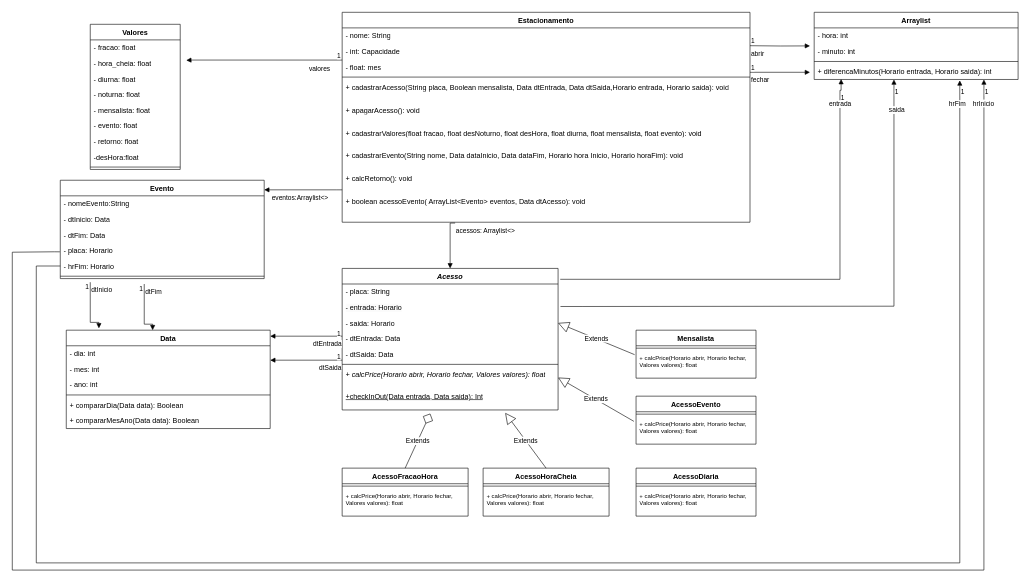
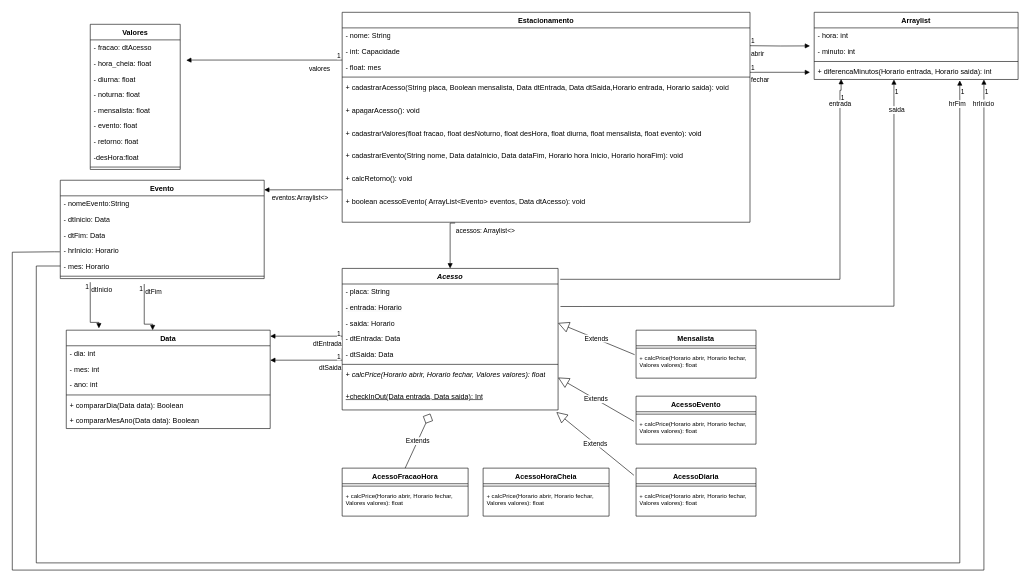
node "- fracao: float": label "- fracao: float" -> "- fracao: dtAcesso"
node "- placa: Horario": label "- placa: Horario" -> "- hrInicio: Horario"
node "- hrFim: Horario": label "- hrFim: Horario" -> "- mes: Horario"
edge "AcessoHoraCheia" -> "+checkInOut(Data entrada, Data saida): Int": removed, label "Extends"
edge "AcessoDiaria" -> "+checkInOut(Data entrada, Data saida): Int": added, label "Extends"
